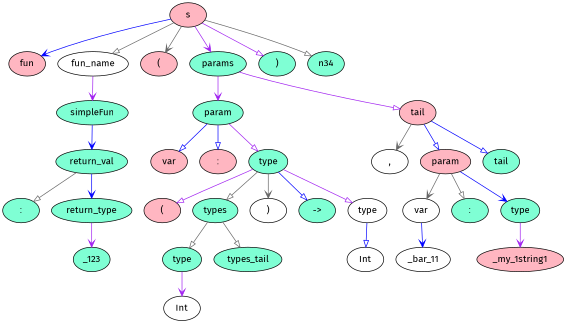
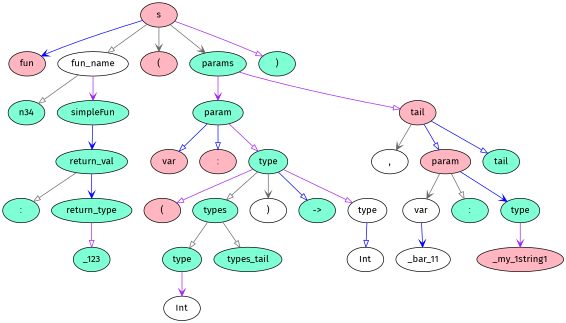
edge "s" -> "n34": now "fun_name" -> "n34"
edge "s" -> "params": color purple -> gray40
edge "return_type" -> "_123": arrowhead vee -> onormal
